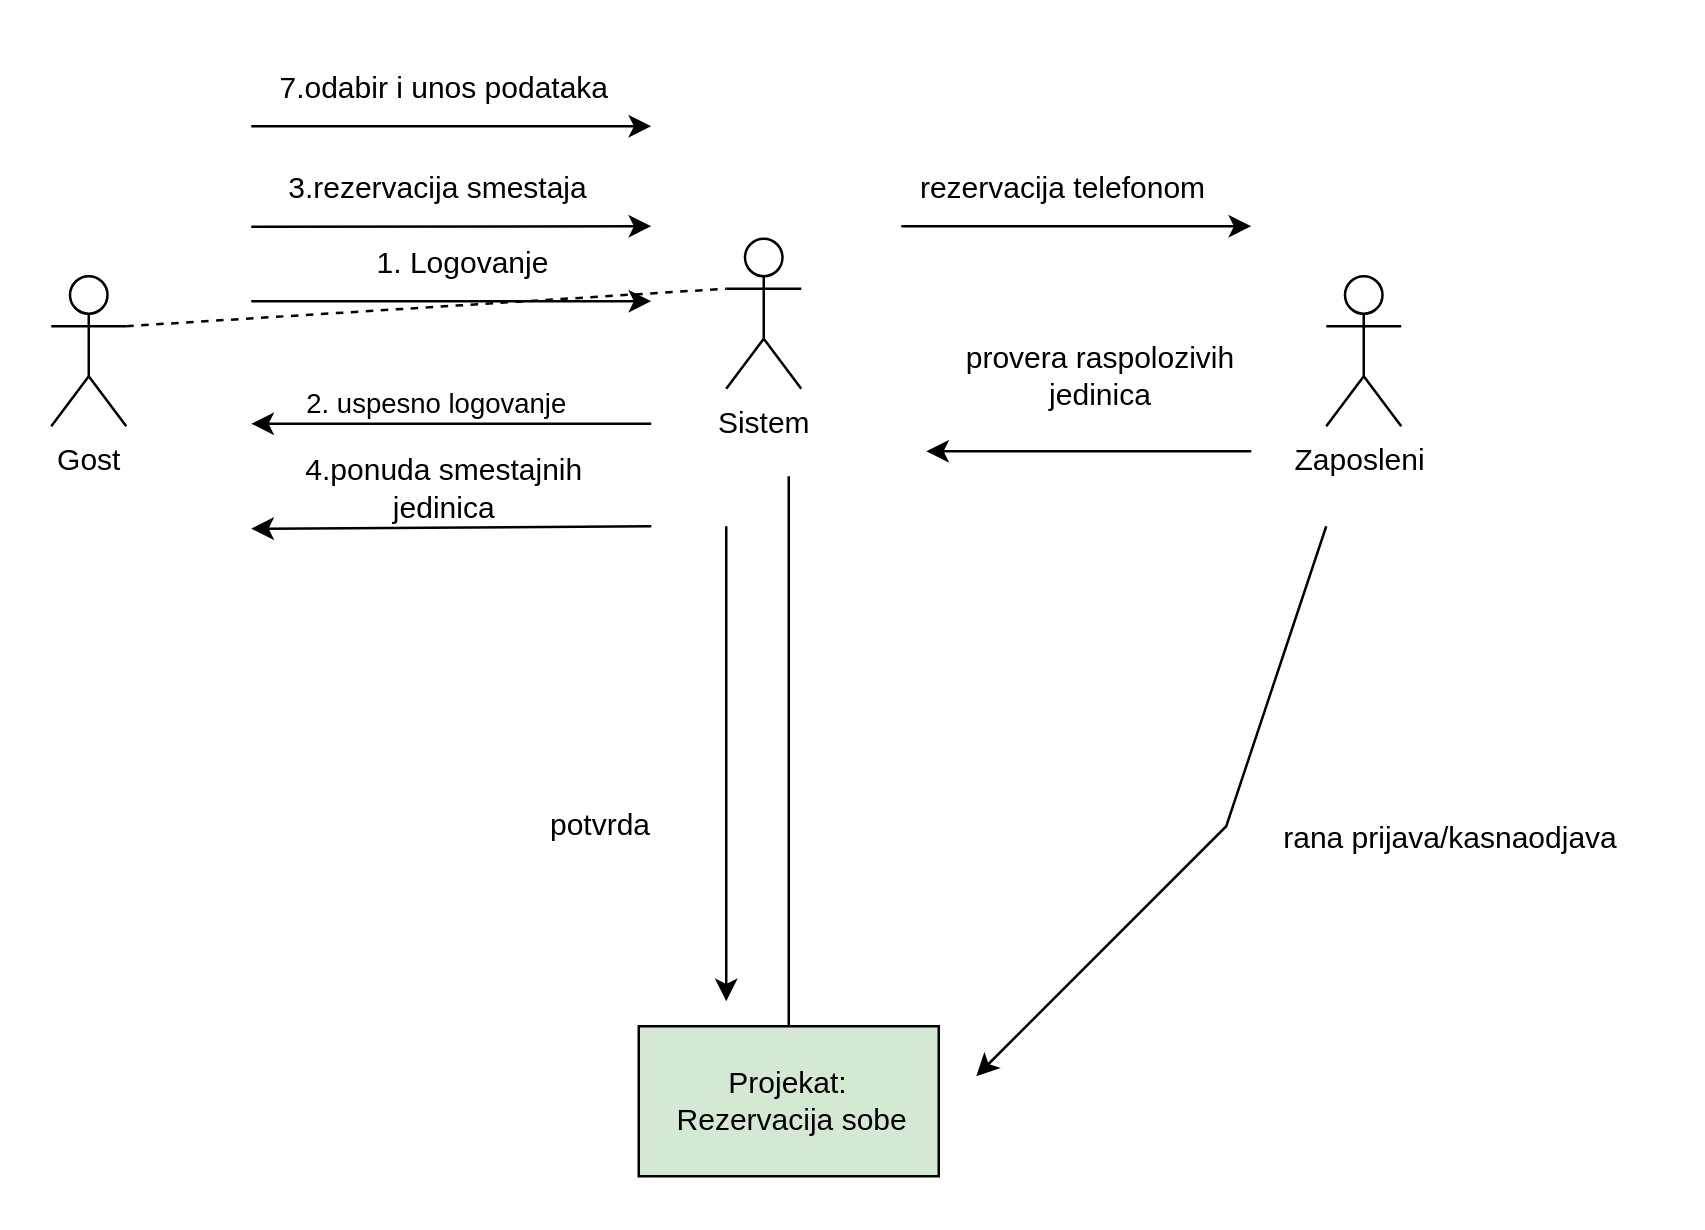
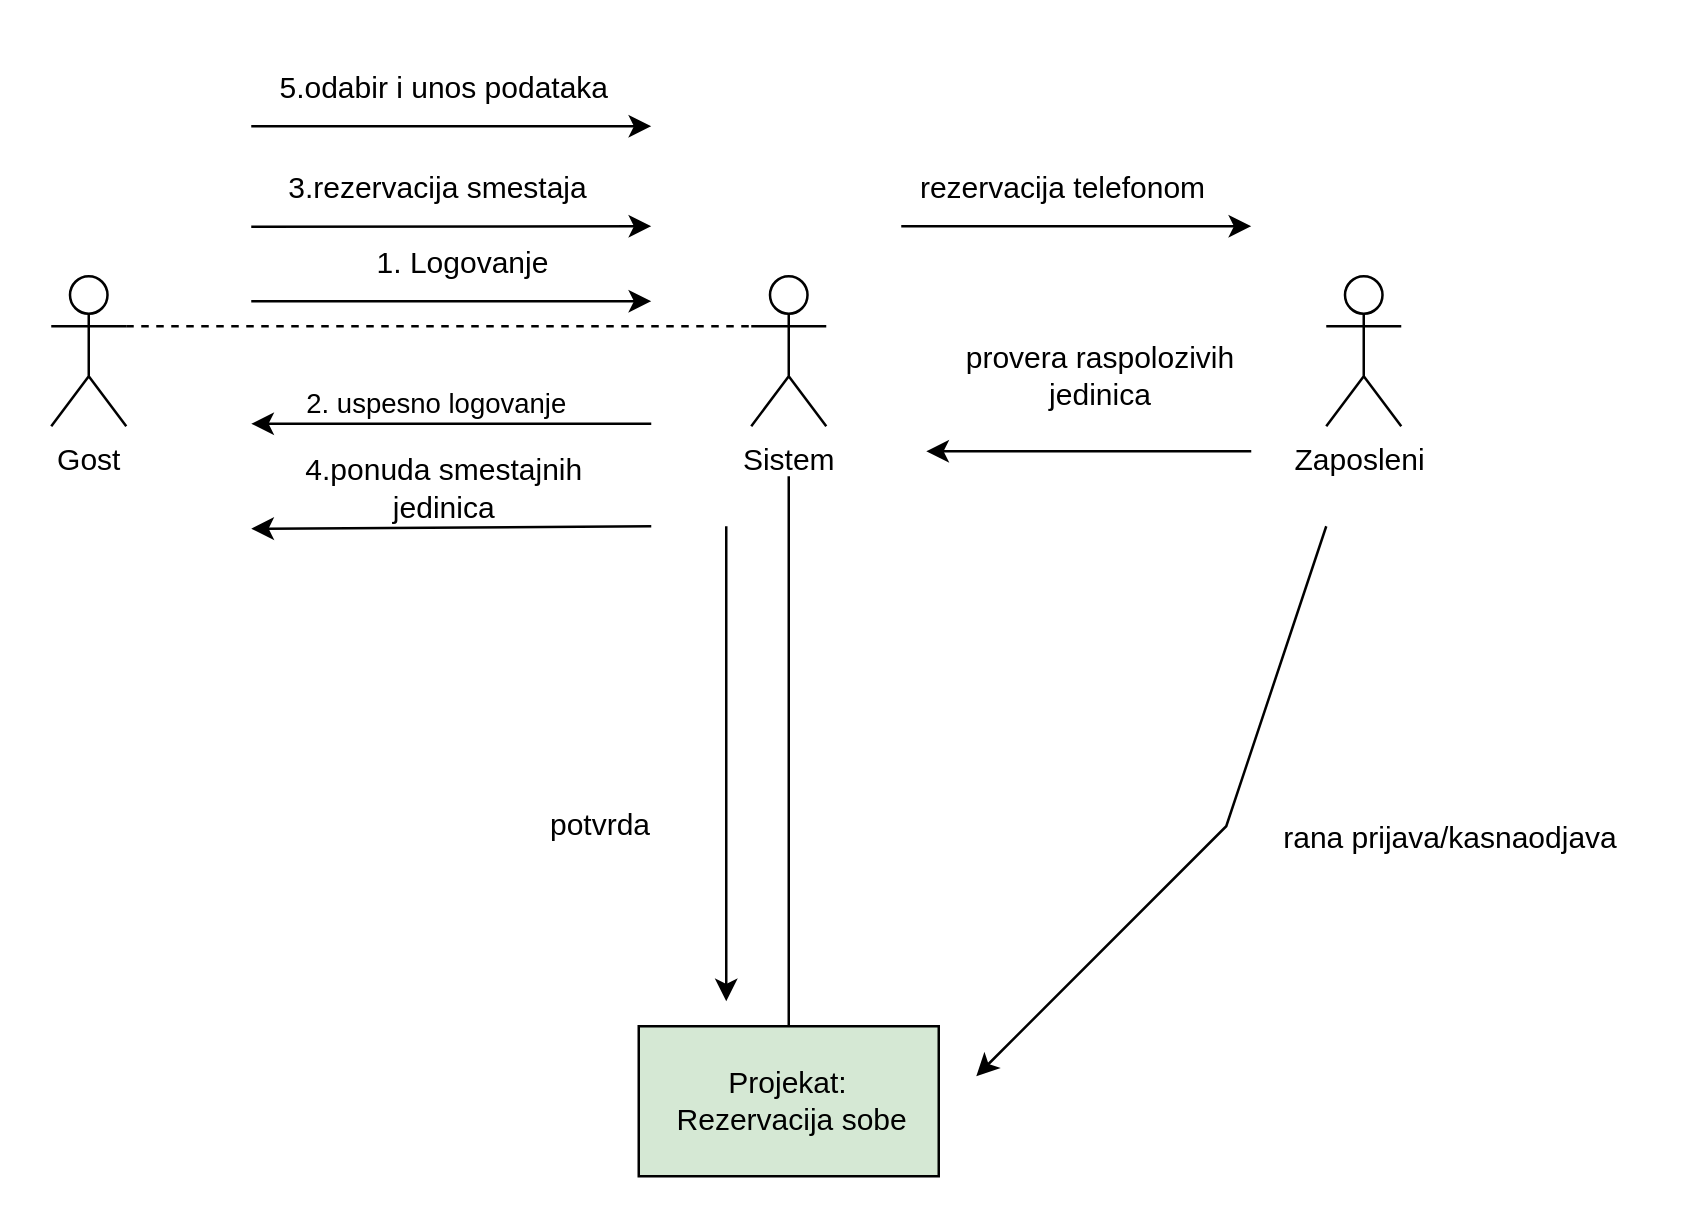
node "7.odabir i unos podataka": label "7.odabir i unos podataka" -> "5.odabir i unos podataka"
node "Sistem": moved (764, 314) -> (789, 351)
